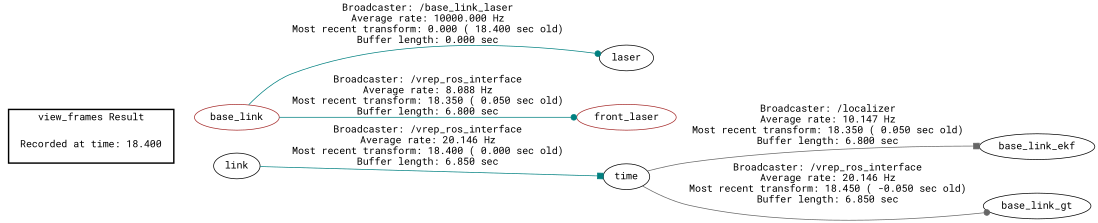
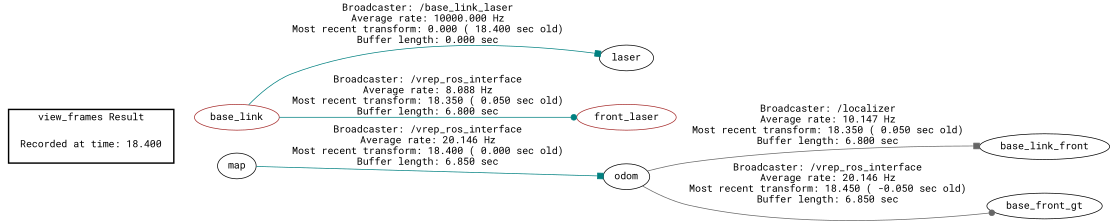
edge "base_link" -> "laser": arrowhead dot -> box
node "base_link_ekf": label "base_link_ekf" -> "base_link_front"
node "link": label "link" -> "map"
node "time": label "time" -> "odom"
node "base_link_gt": label "base_link_gt" -> "base_front_gt"
